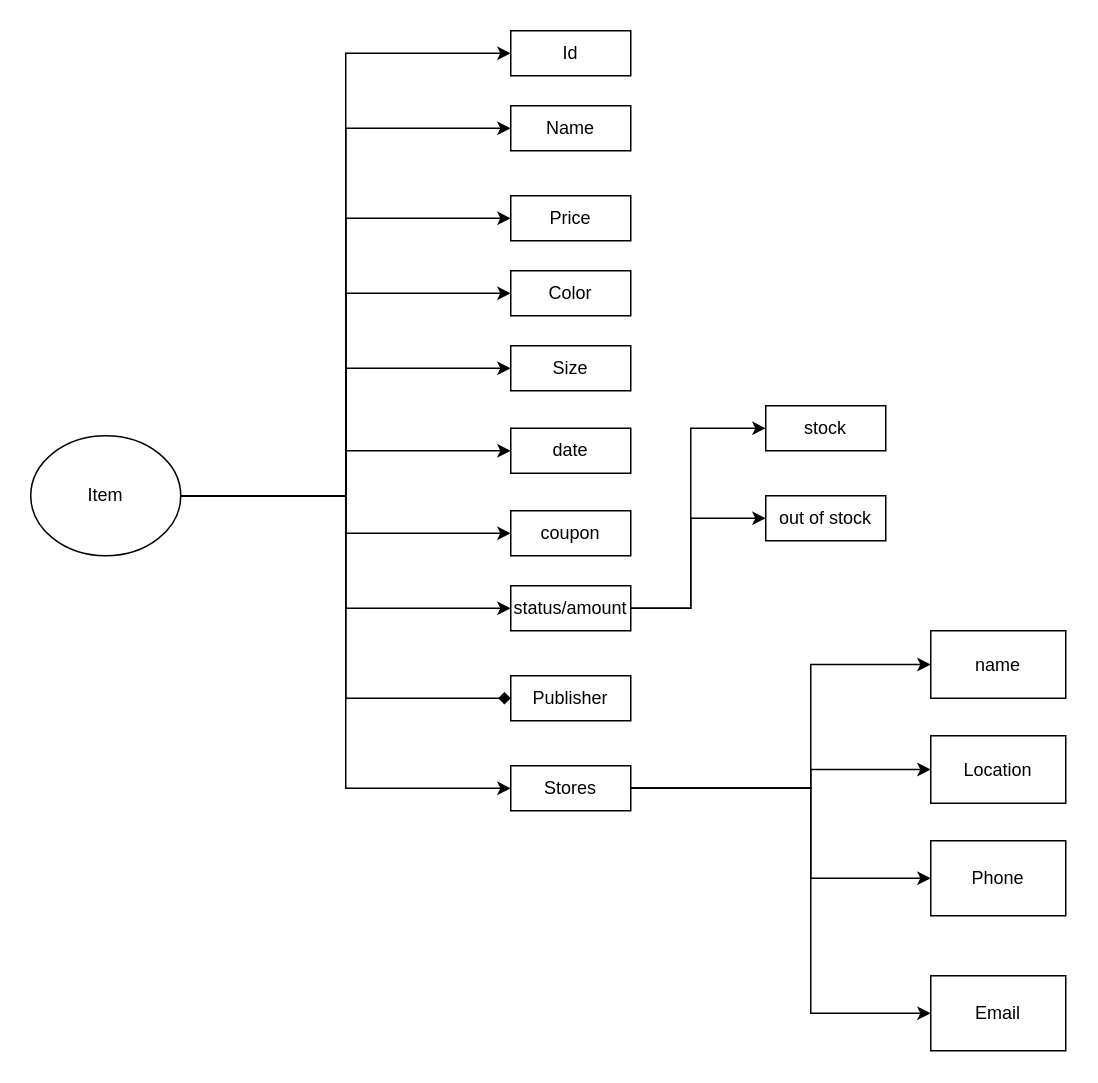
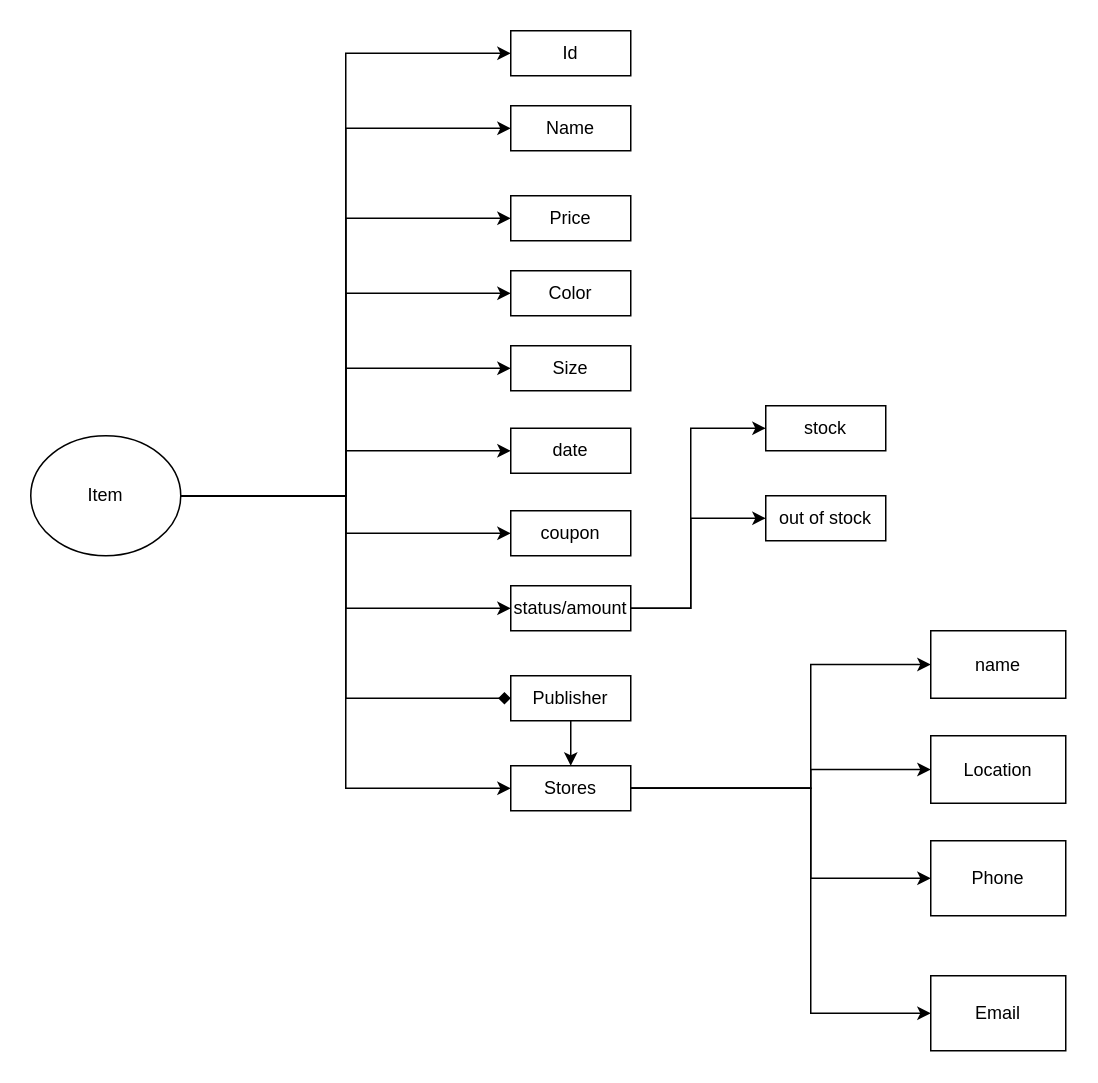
edge "Publisher" -> "Stores": added
